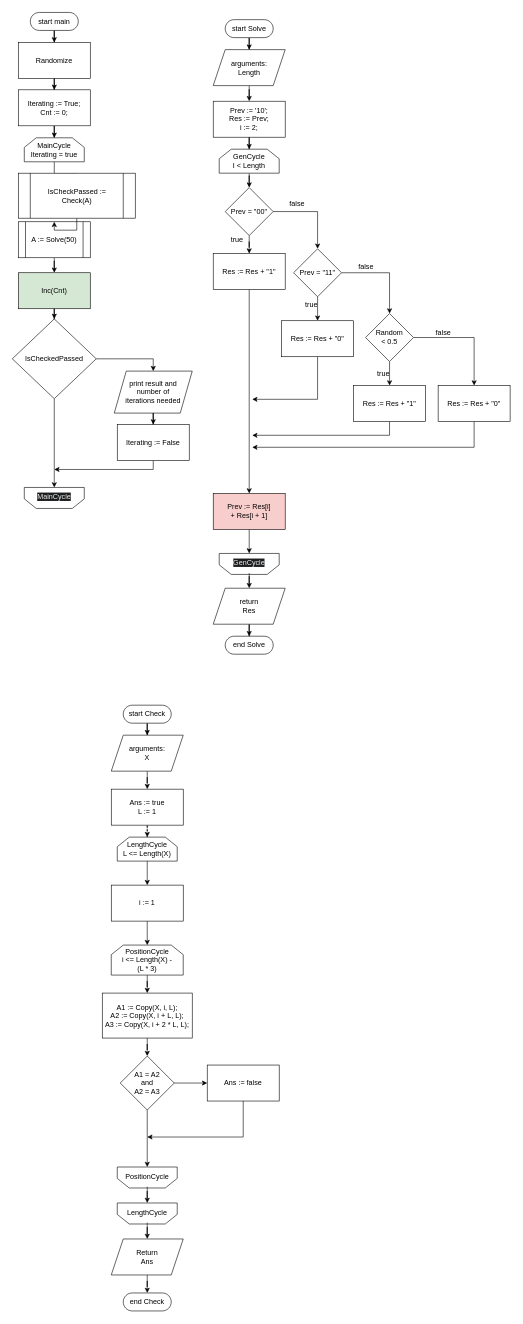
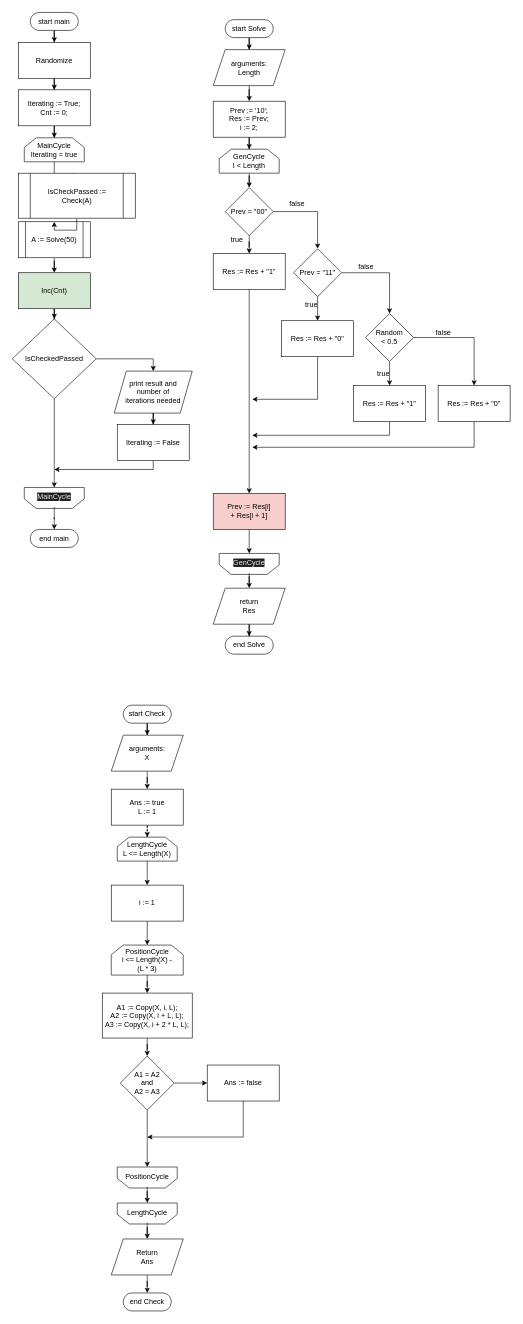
edge "MainCycle" -> "end main": added
node "end main": added
